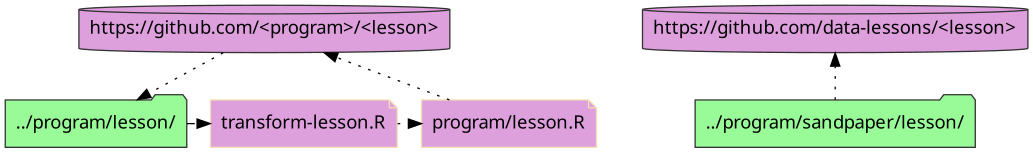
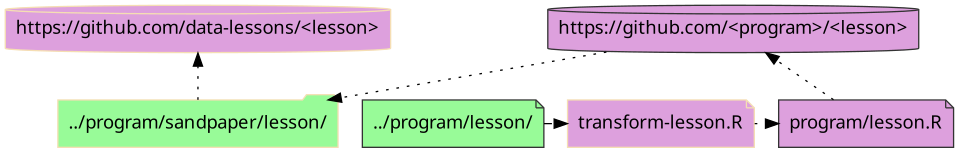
node "https://github.com/data-lessons/<lesson>": color grey20 -> wheat
edge "https://github.com/<program>/<lesson>" -> "../program/lesson/": now "https://github.com/<program>/<lesson>" -> "../program/sandpaper/lesson/"
node "../program/lesson/": shape folder -> note
node "program/lesson.R": color wheat -> grey20
node "../program/sandpaper/lesson/": color grey20 -> wheat
